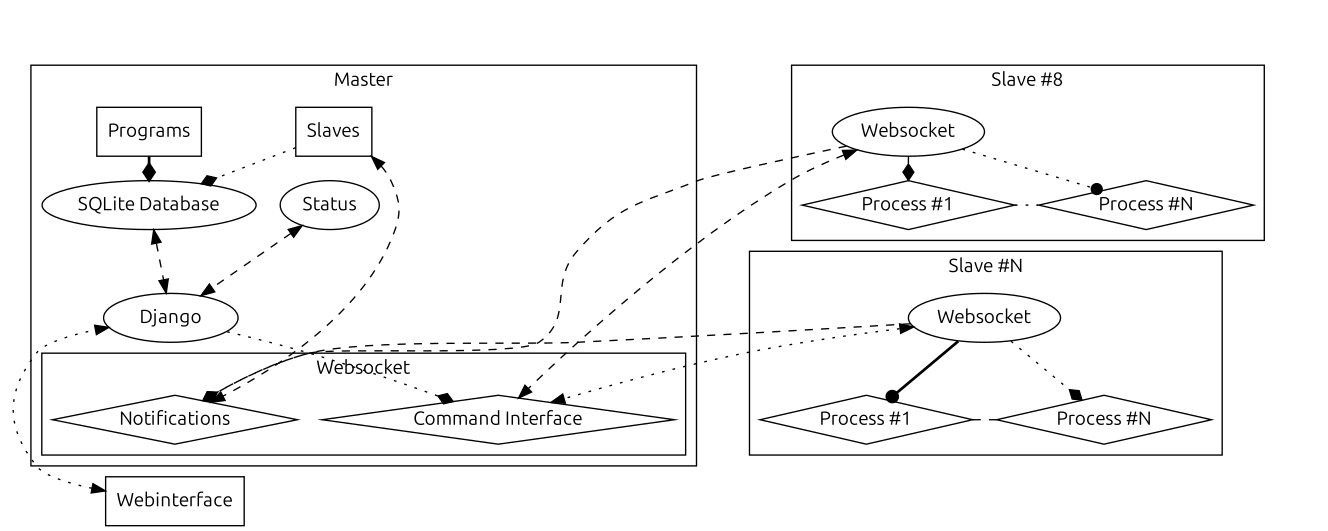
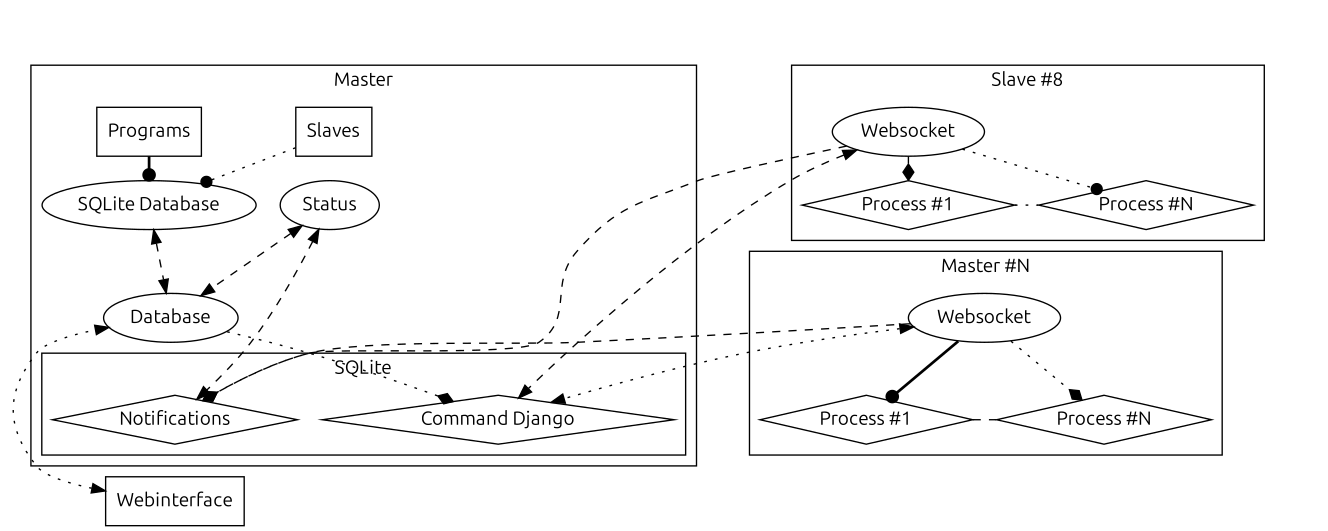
edge "Programs" -> "SQLite Database": arrowhead diamond -> dot
edge "Slaves" -> "SQLite Database": arrowhead diamond -> dot
cluster "Slave #N": label "Slave #N" -> "Master #N"
edge "Slaves" -- "Notifications": now "Status" -- "Notifications"
node "Django": label "Django" -> "Database"
cluster "Websocket": label "Websocket" -> "SQLite"
node "Command Interface": label "Command Interface" -> "Command Django"
